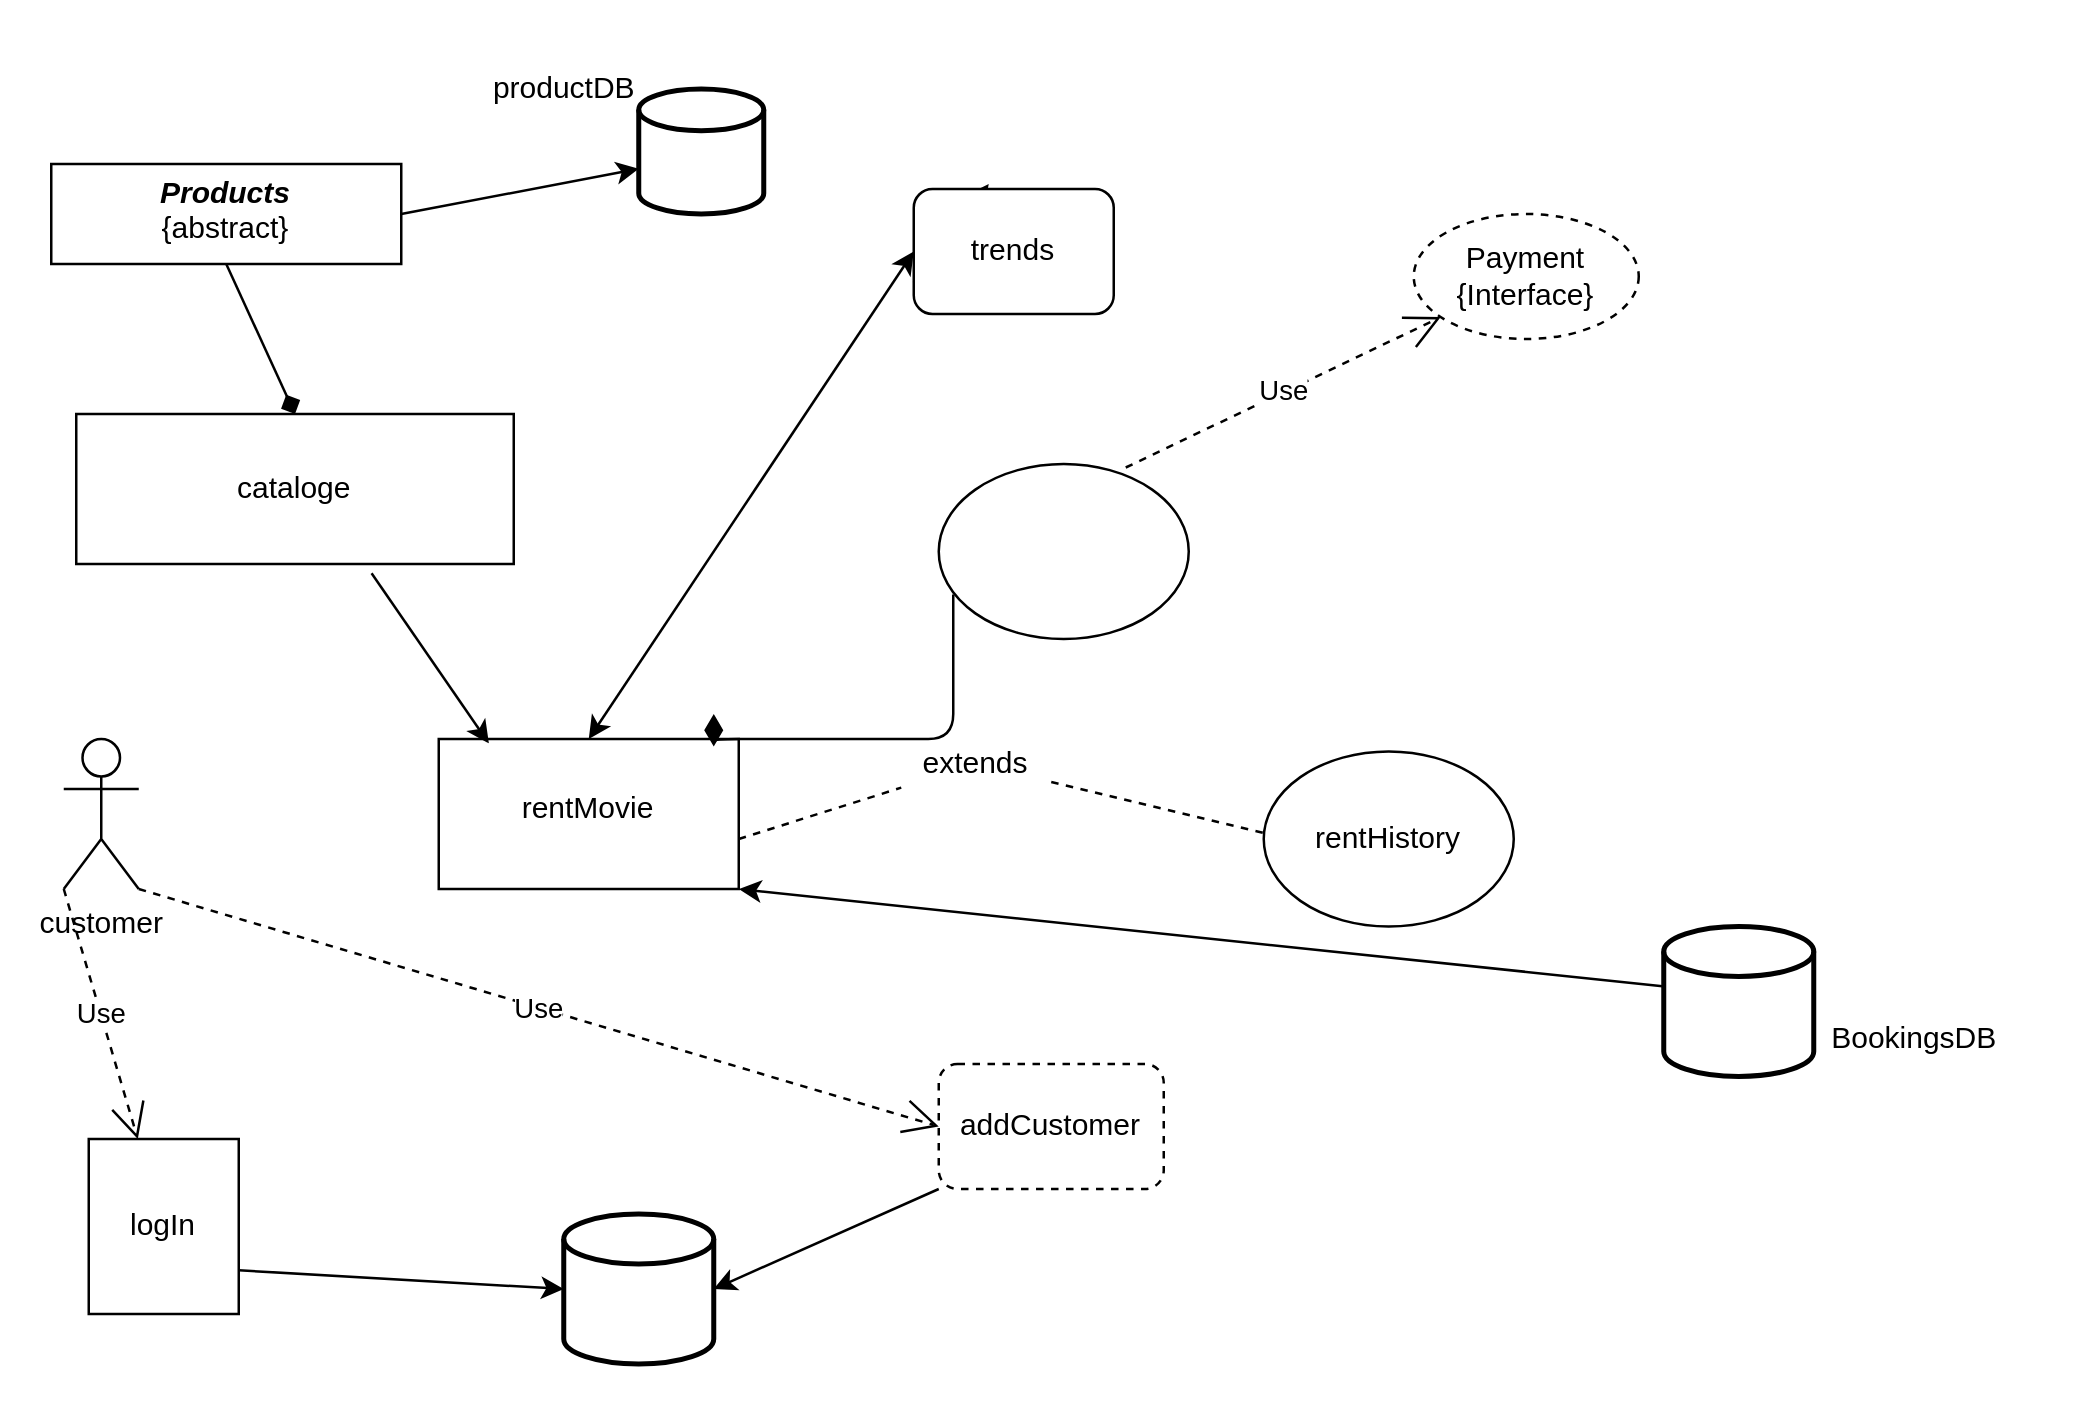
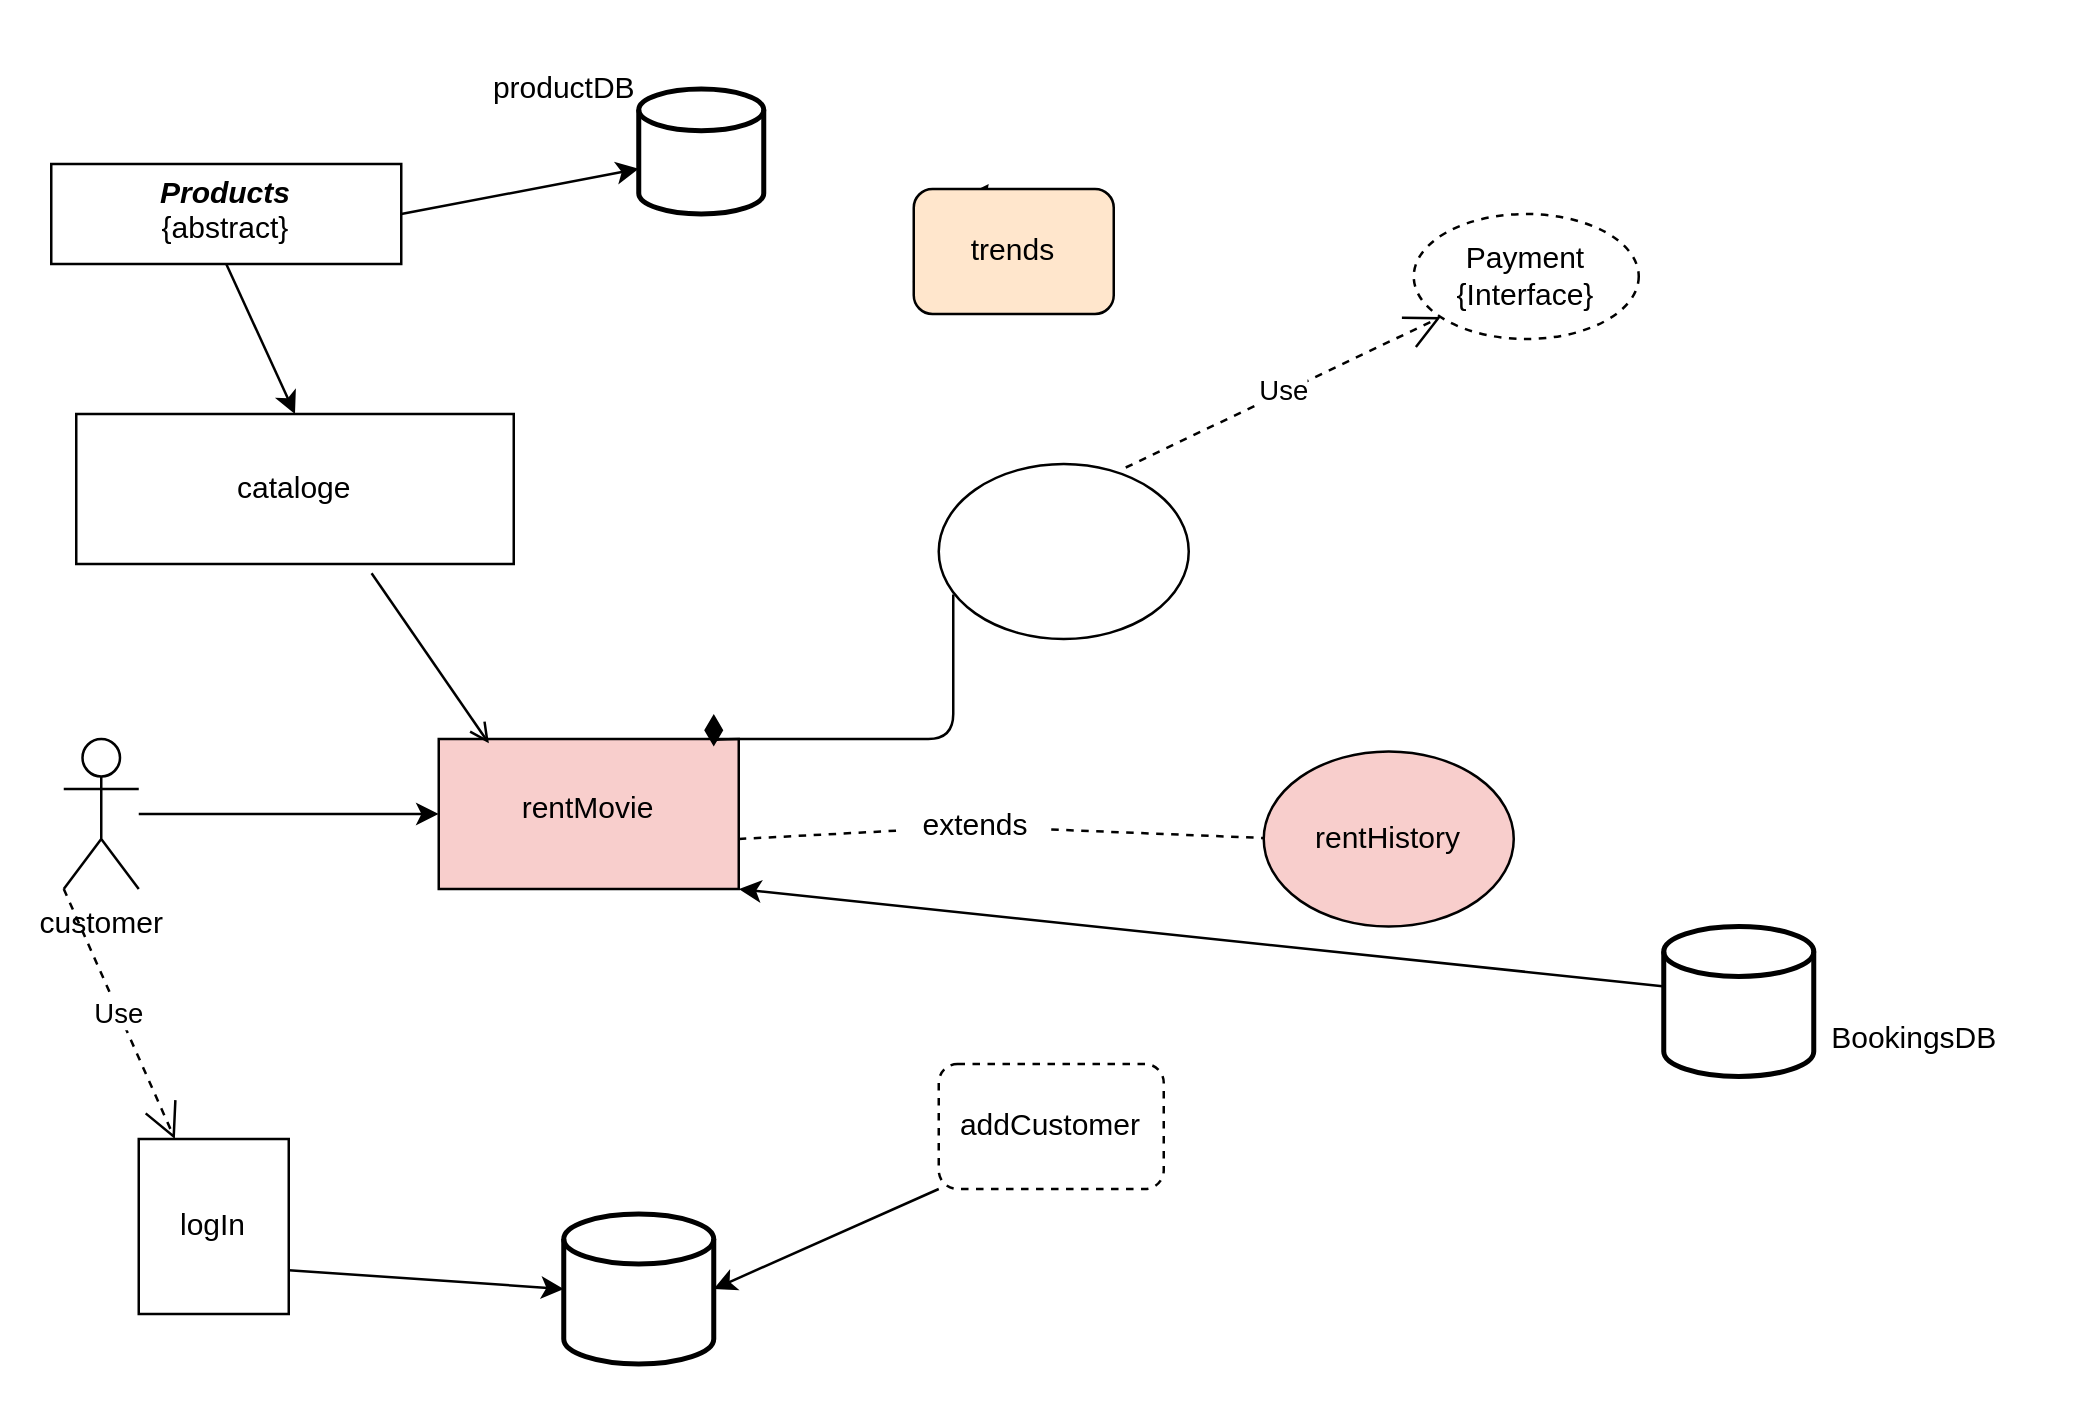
node "trends": fillcolor #ffffff -> #ffe6cc
edge "Products {abstract}" -> "cataloge": arrowhead diamond -> classic
edge "trends" -- "rentMovie": removed
edge "cataloge" -> "rentMovie": arrowhead classic -> open
node "extends": moved (976, 764) -> (976, 826)
edge "customer" -> "rentMovie": added
node "rentMovie": fillcolor #ffffff -> #f8cecc
node "rentHistory": fillcolor #ffffff -> #f8cecc
edge "customer" -> "addCustomer": removed, label "Use"
node "logIn": moved (164, 1226) -> (214, 1226)
